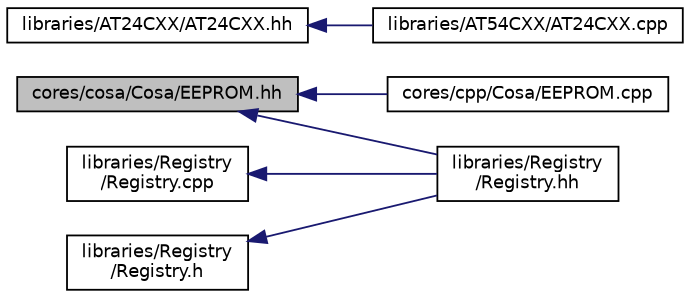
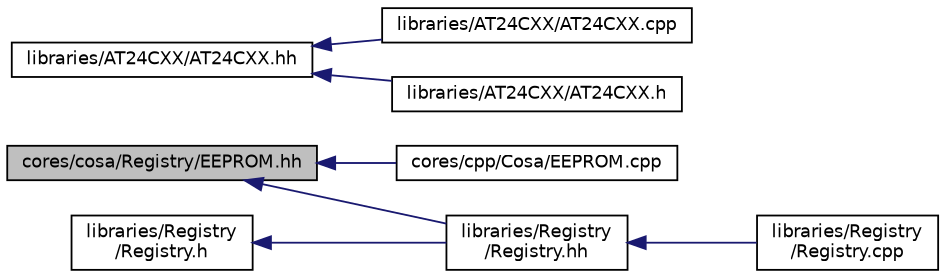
node "libraries/AT54CXX/AT24CXX.cpp": label "libraries/AT54CXX/AT24CXX.cpp" -> "libraries/AT24CXX/AT24CXX.cpp"
node "cores/cosa/Cosa/EEPROM.hh": label "cores/cosa/Cosa/EEPROM.hh" -> "cores/cosa/Registry/EEPROM.hh"
node "libraries/AT24CXX/AT24CXX.h": added
edge "libraries/Registry /Registry.hh" -> "libraries/Registry /Registry.cpp": reversed
